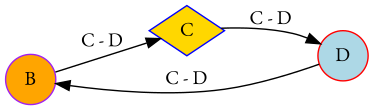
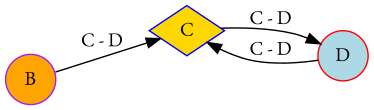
edge "D" -> "B": now "D" -> "C"
